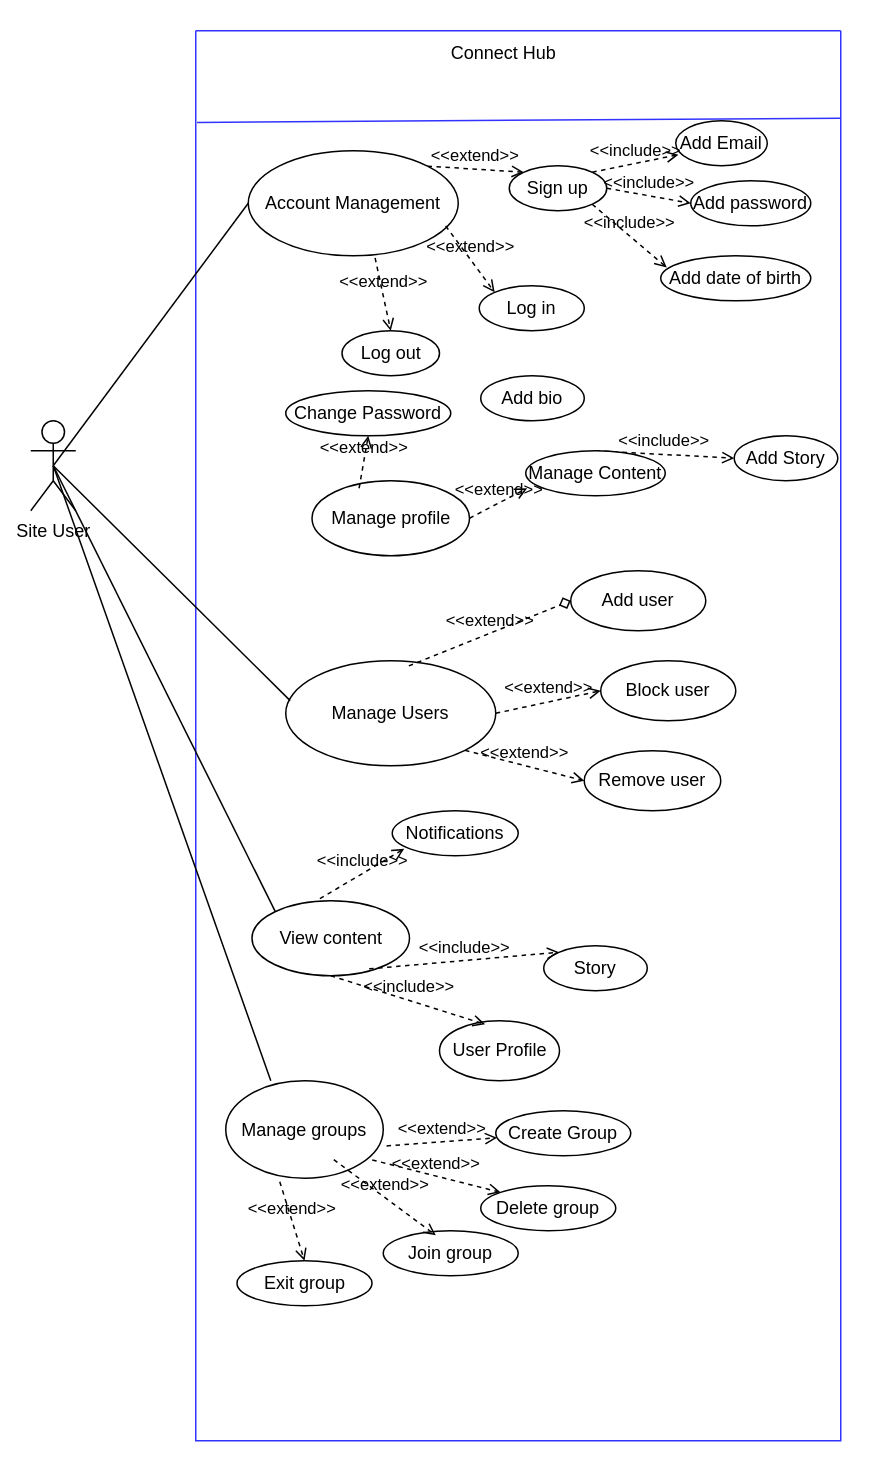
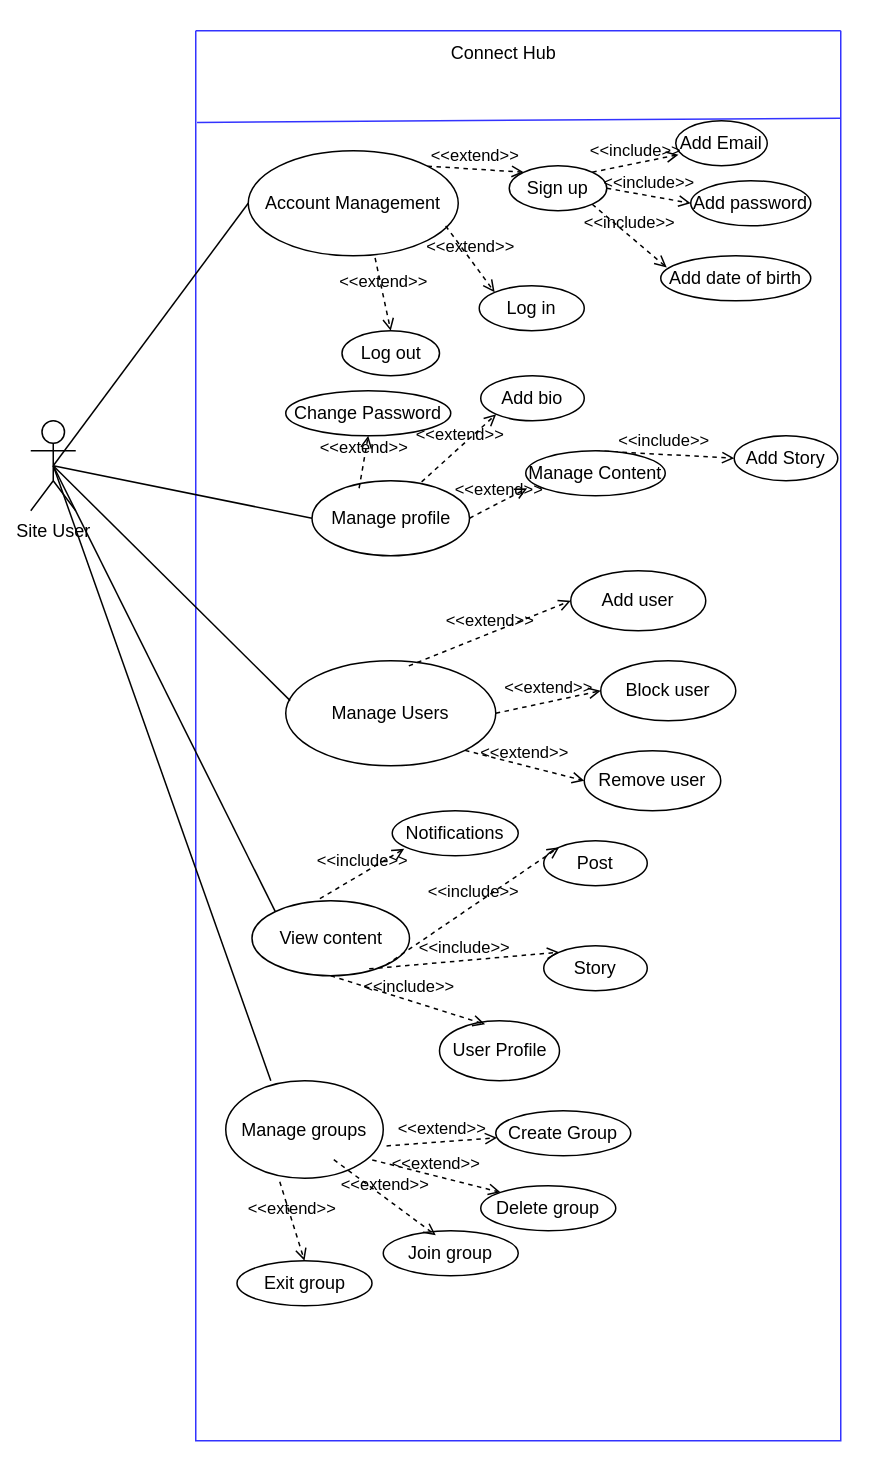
edge "Manage profile" -> "Add bio": added, label "<<extend>>"
edge "Site User" -- "Manage profile": added
edge "Manage Users" -> "Add user": arrowhead diamond -> open
node "Post": added
edge "View content" -> "Post": added, label "<<include>>"
